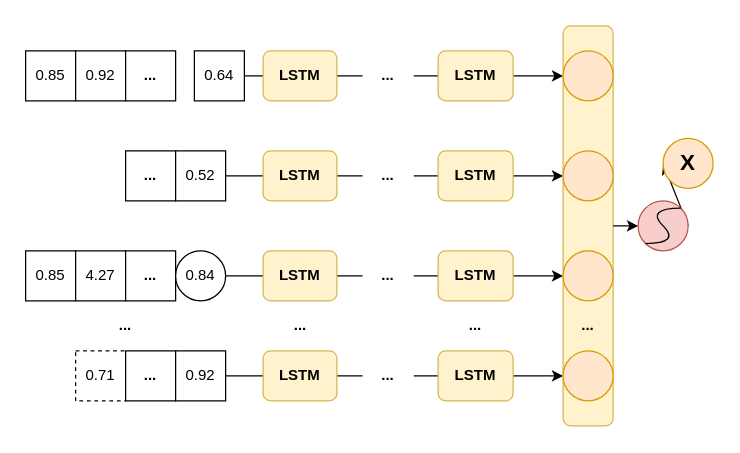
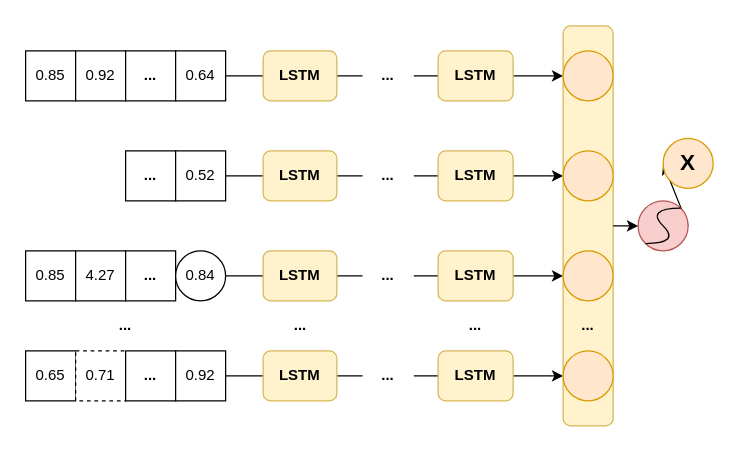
node "0.64": moved (219, 76) -> (201, 76)
node "0.65": added
